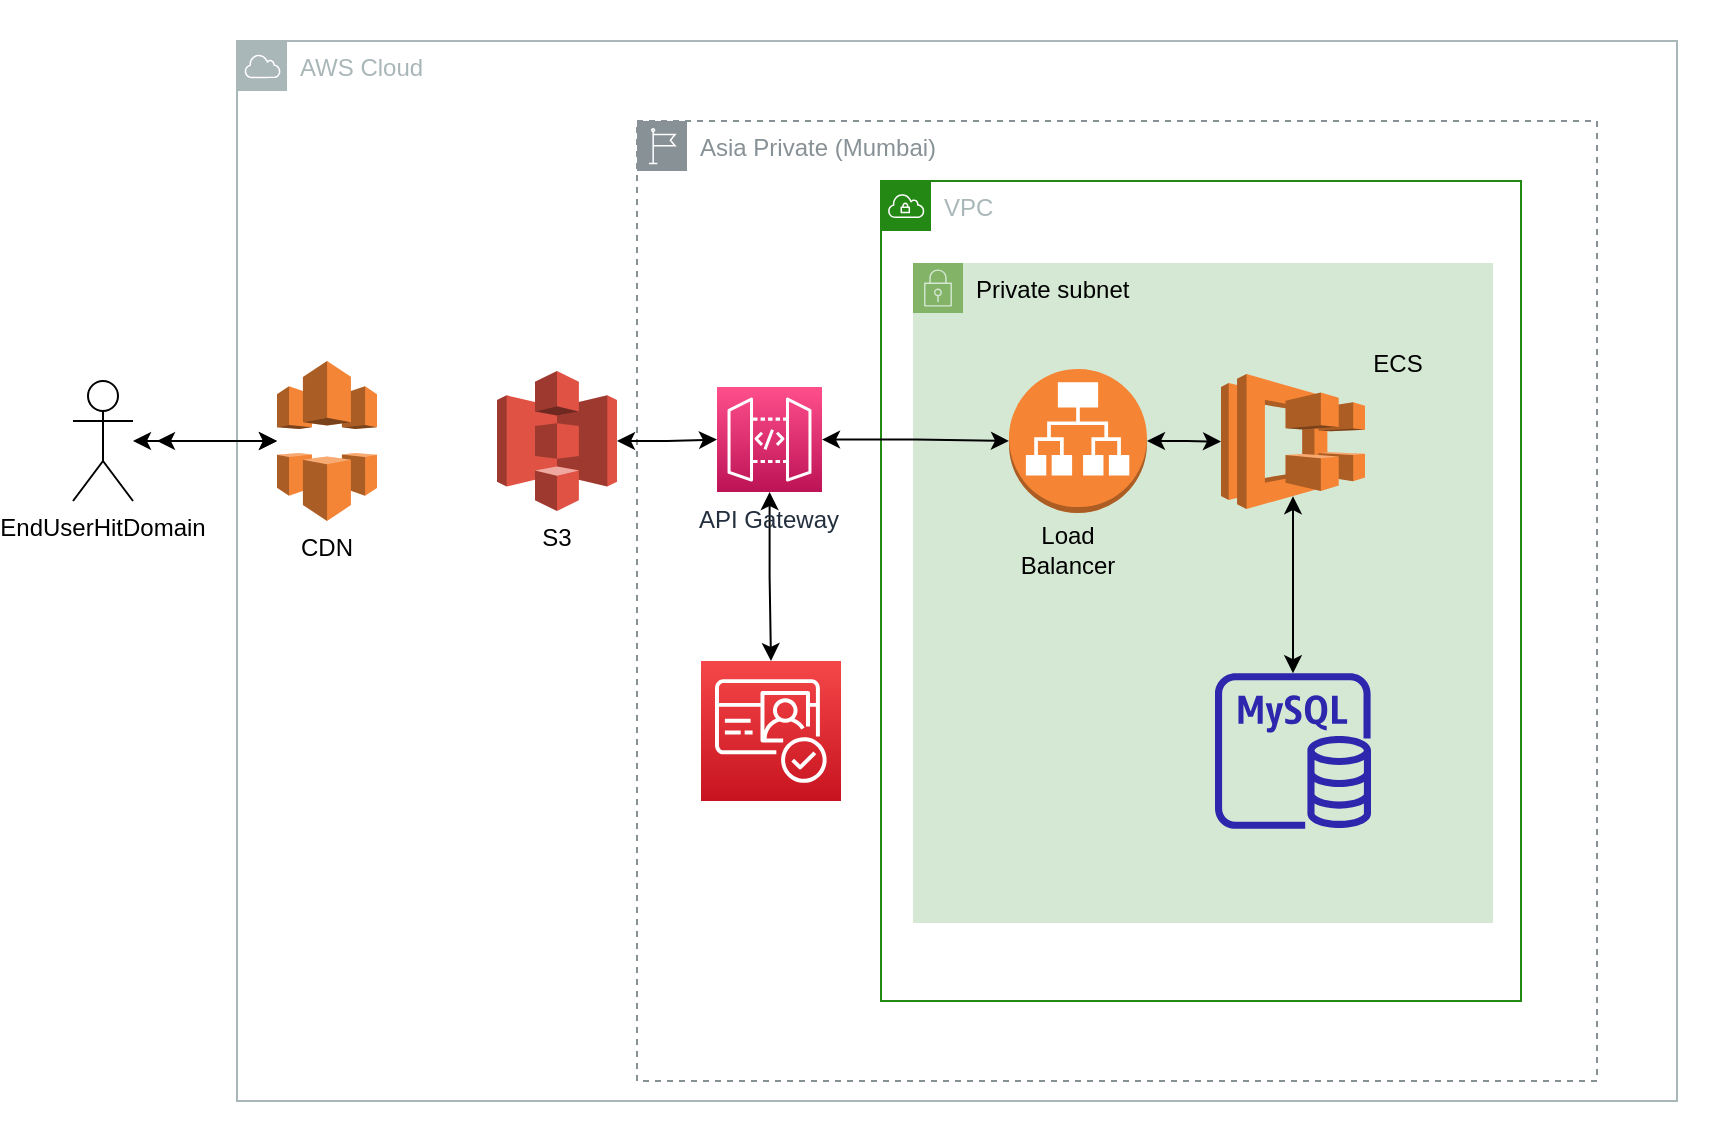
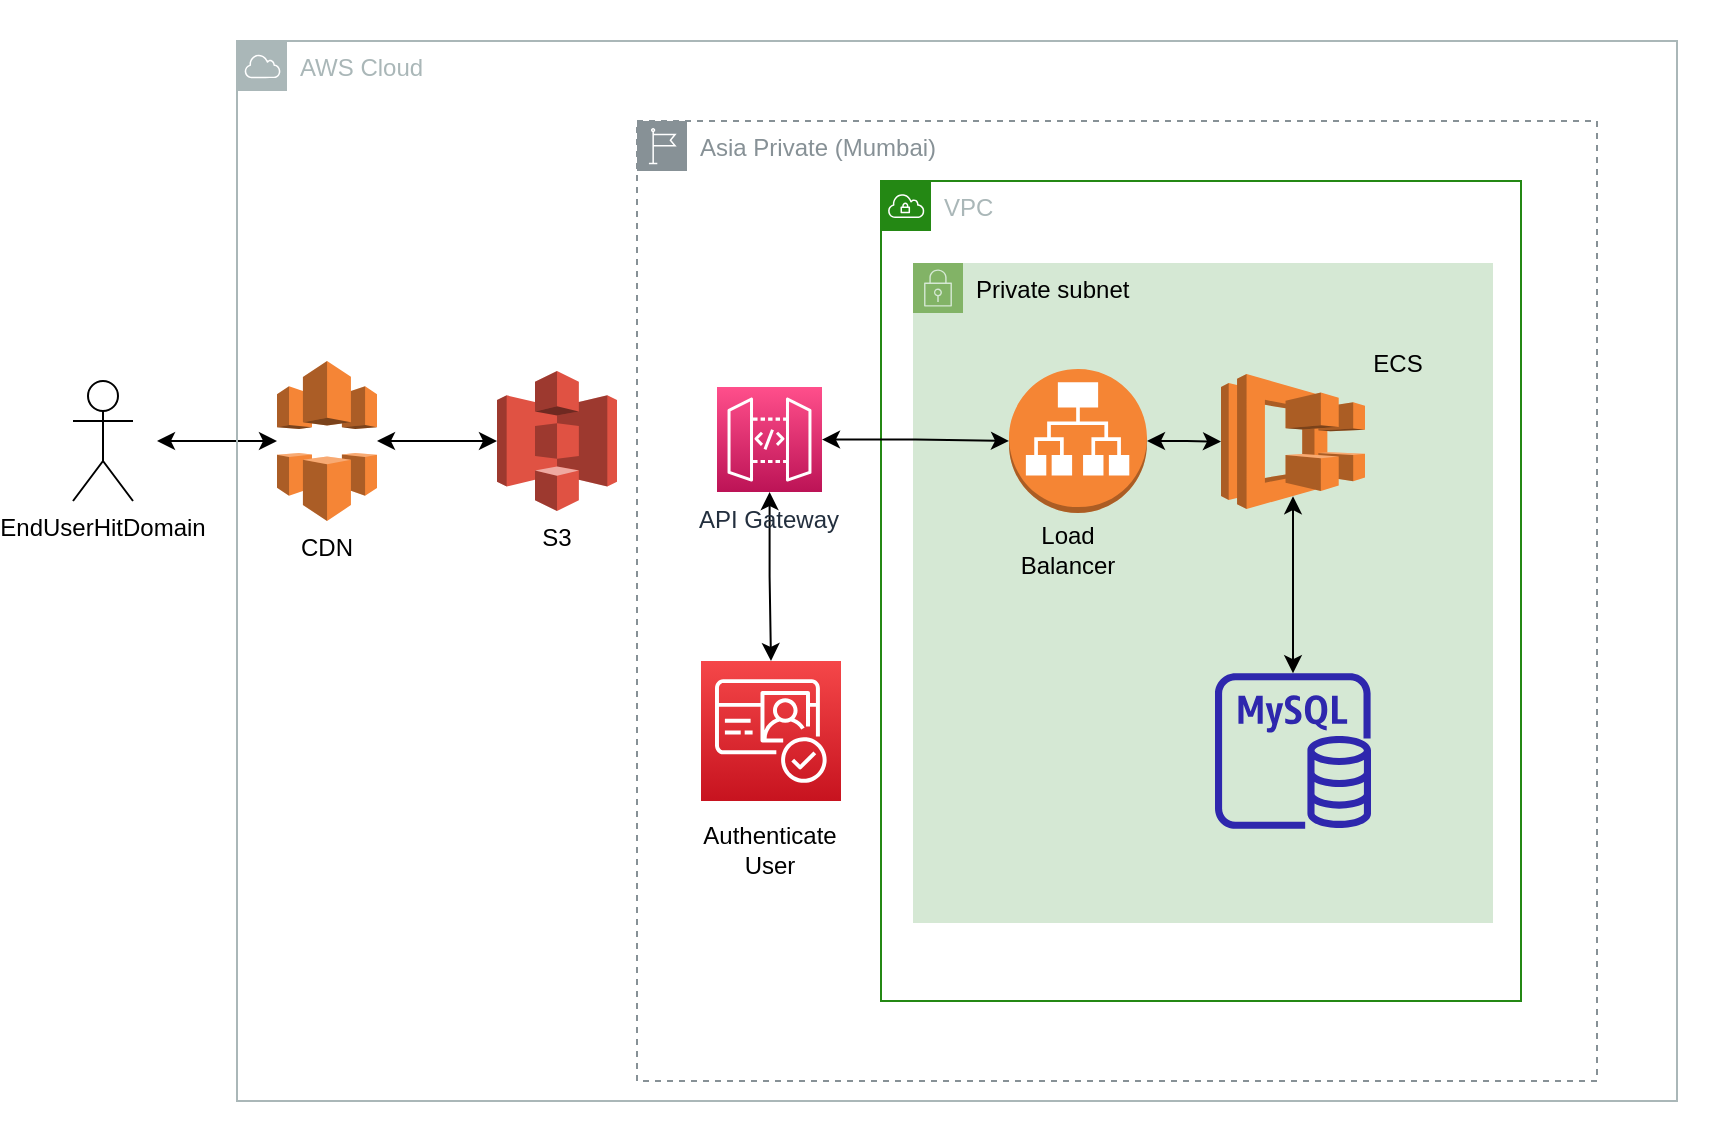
edge "EndUserHitDomain" -- "CDN": now "S3" -- "CDN"
edge "API Gateway" -- "S3": removed
node "Authenticate User": added
